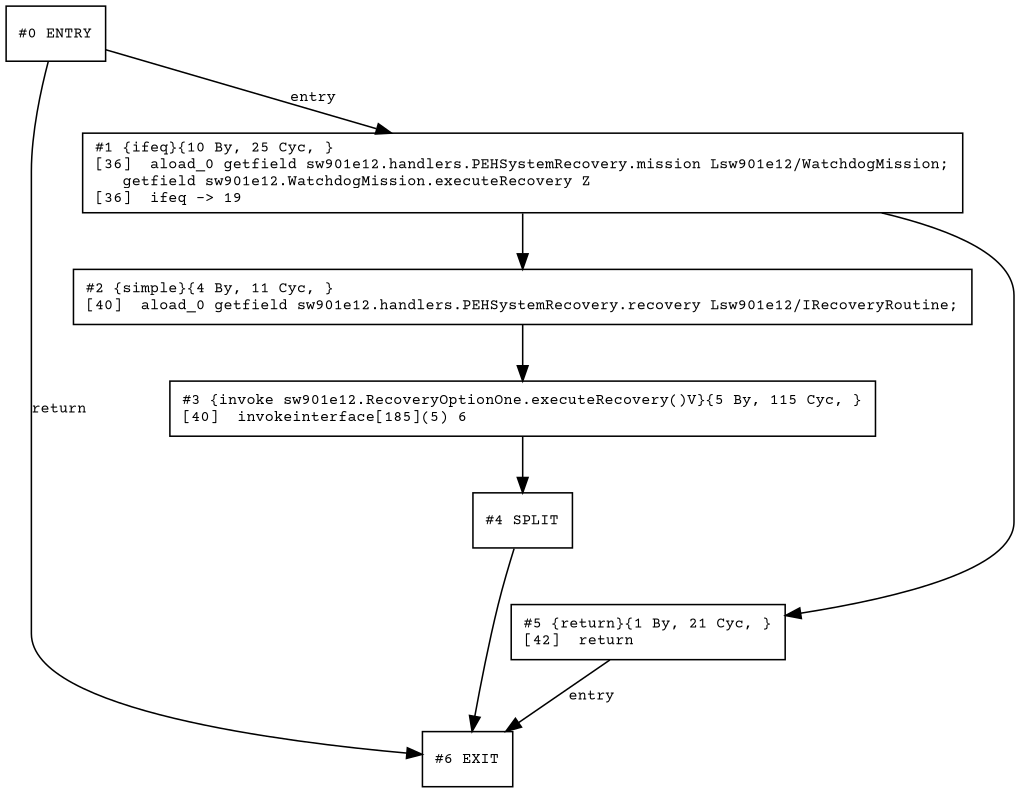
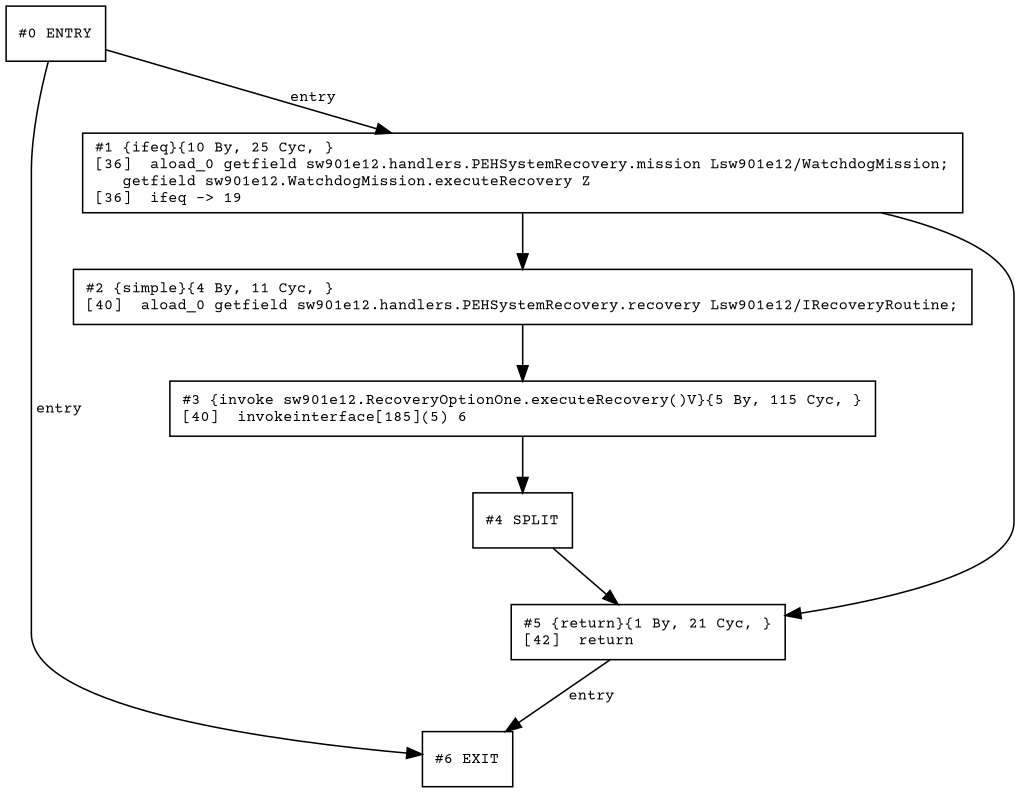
edge "#0 ENTRY" -> "#6 EXIT": label "return" -> "entry"
edge "#4 SPLIT" -> "#6 EXIT": now "#4 SPLIT" -> "#5 {return}{1 By, 21 Cyc, } [42]  return"
